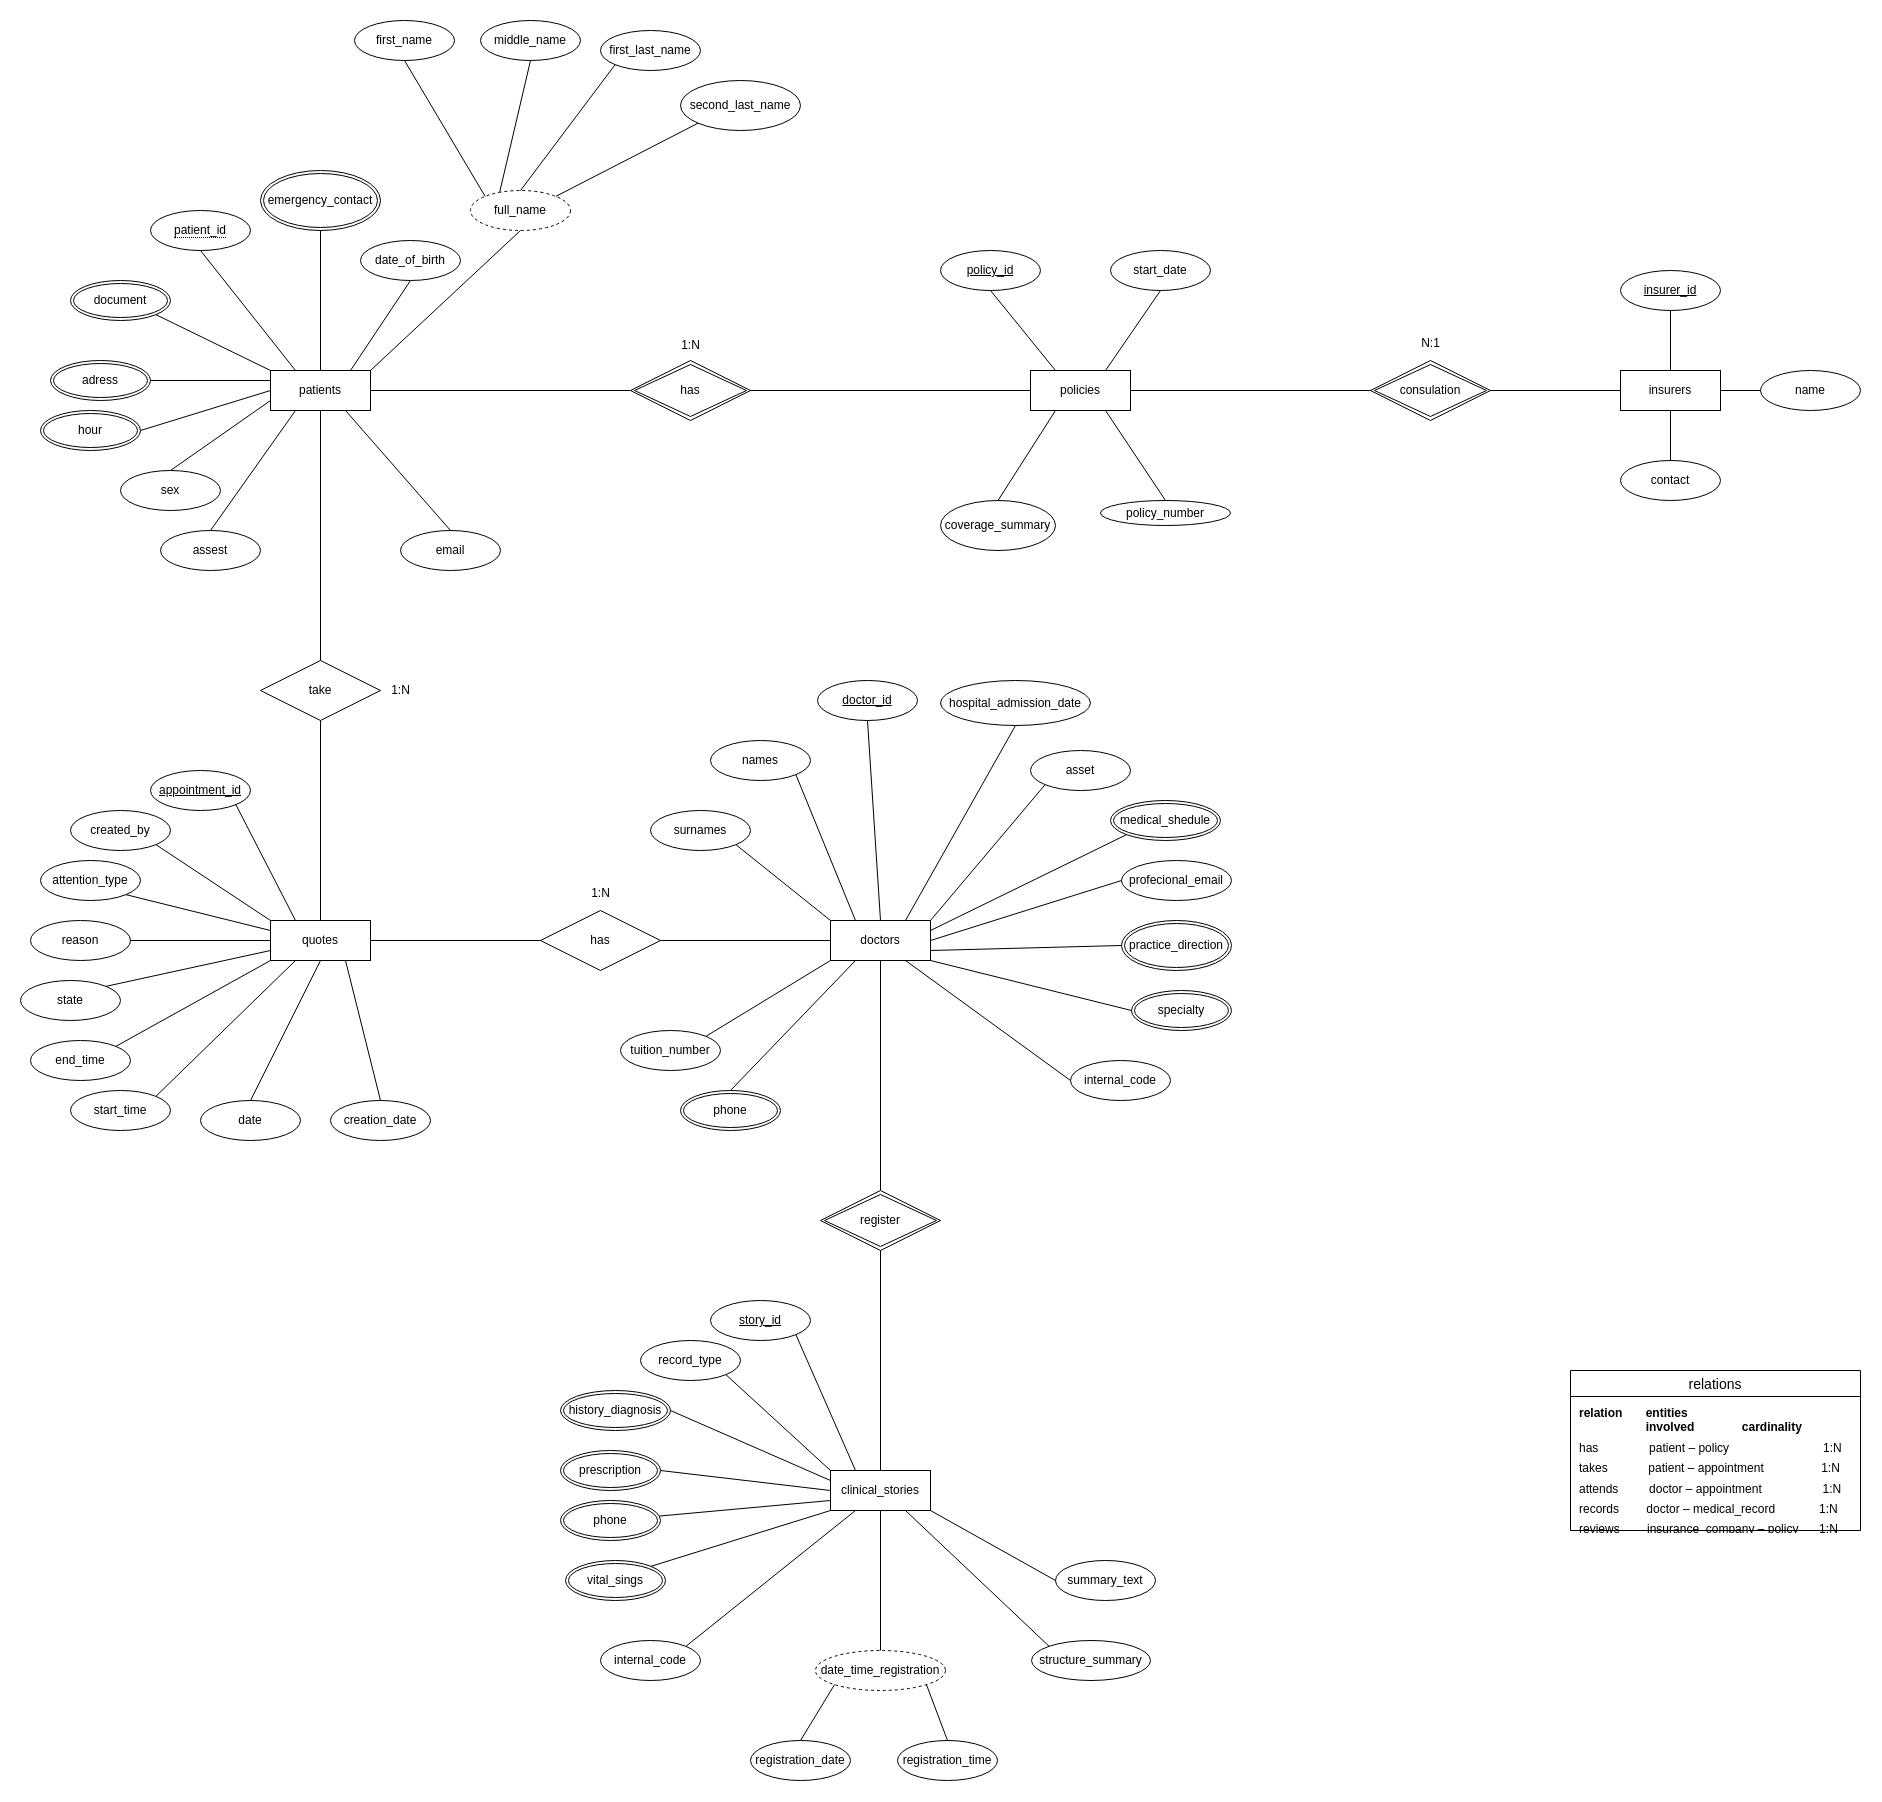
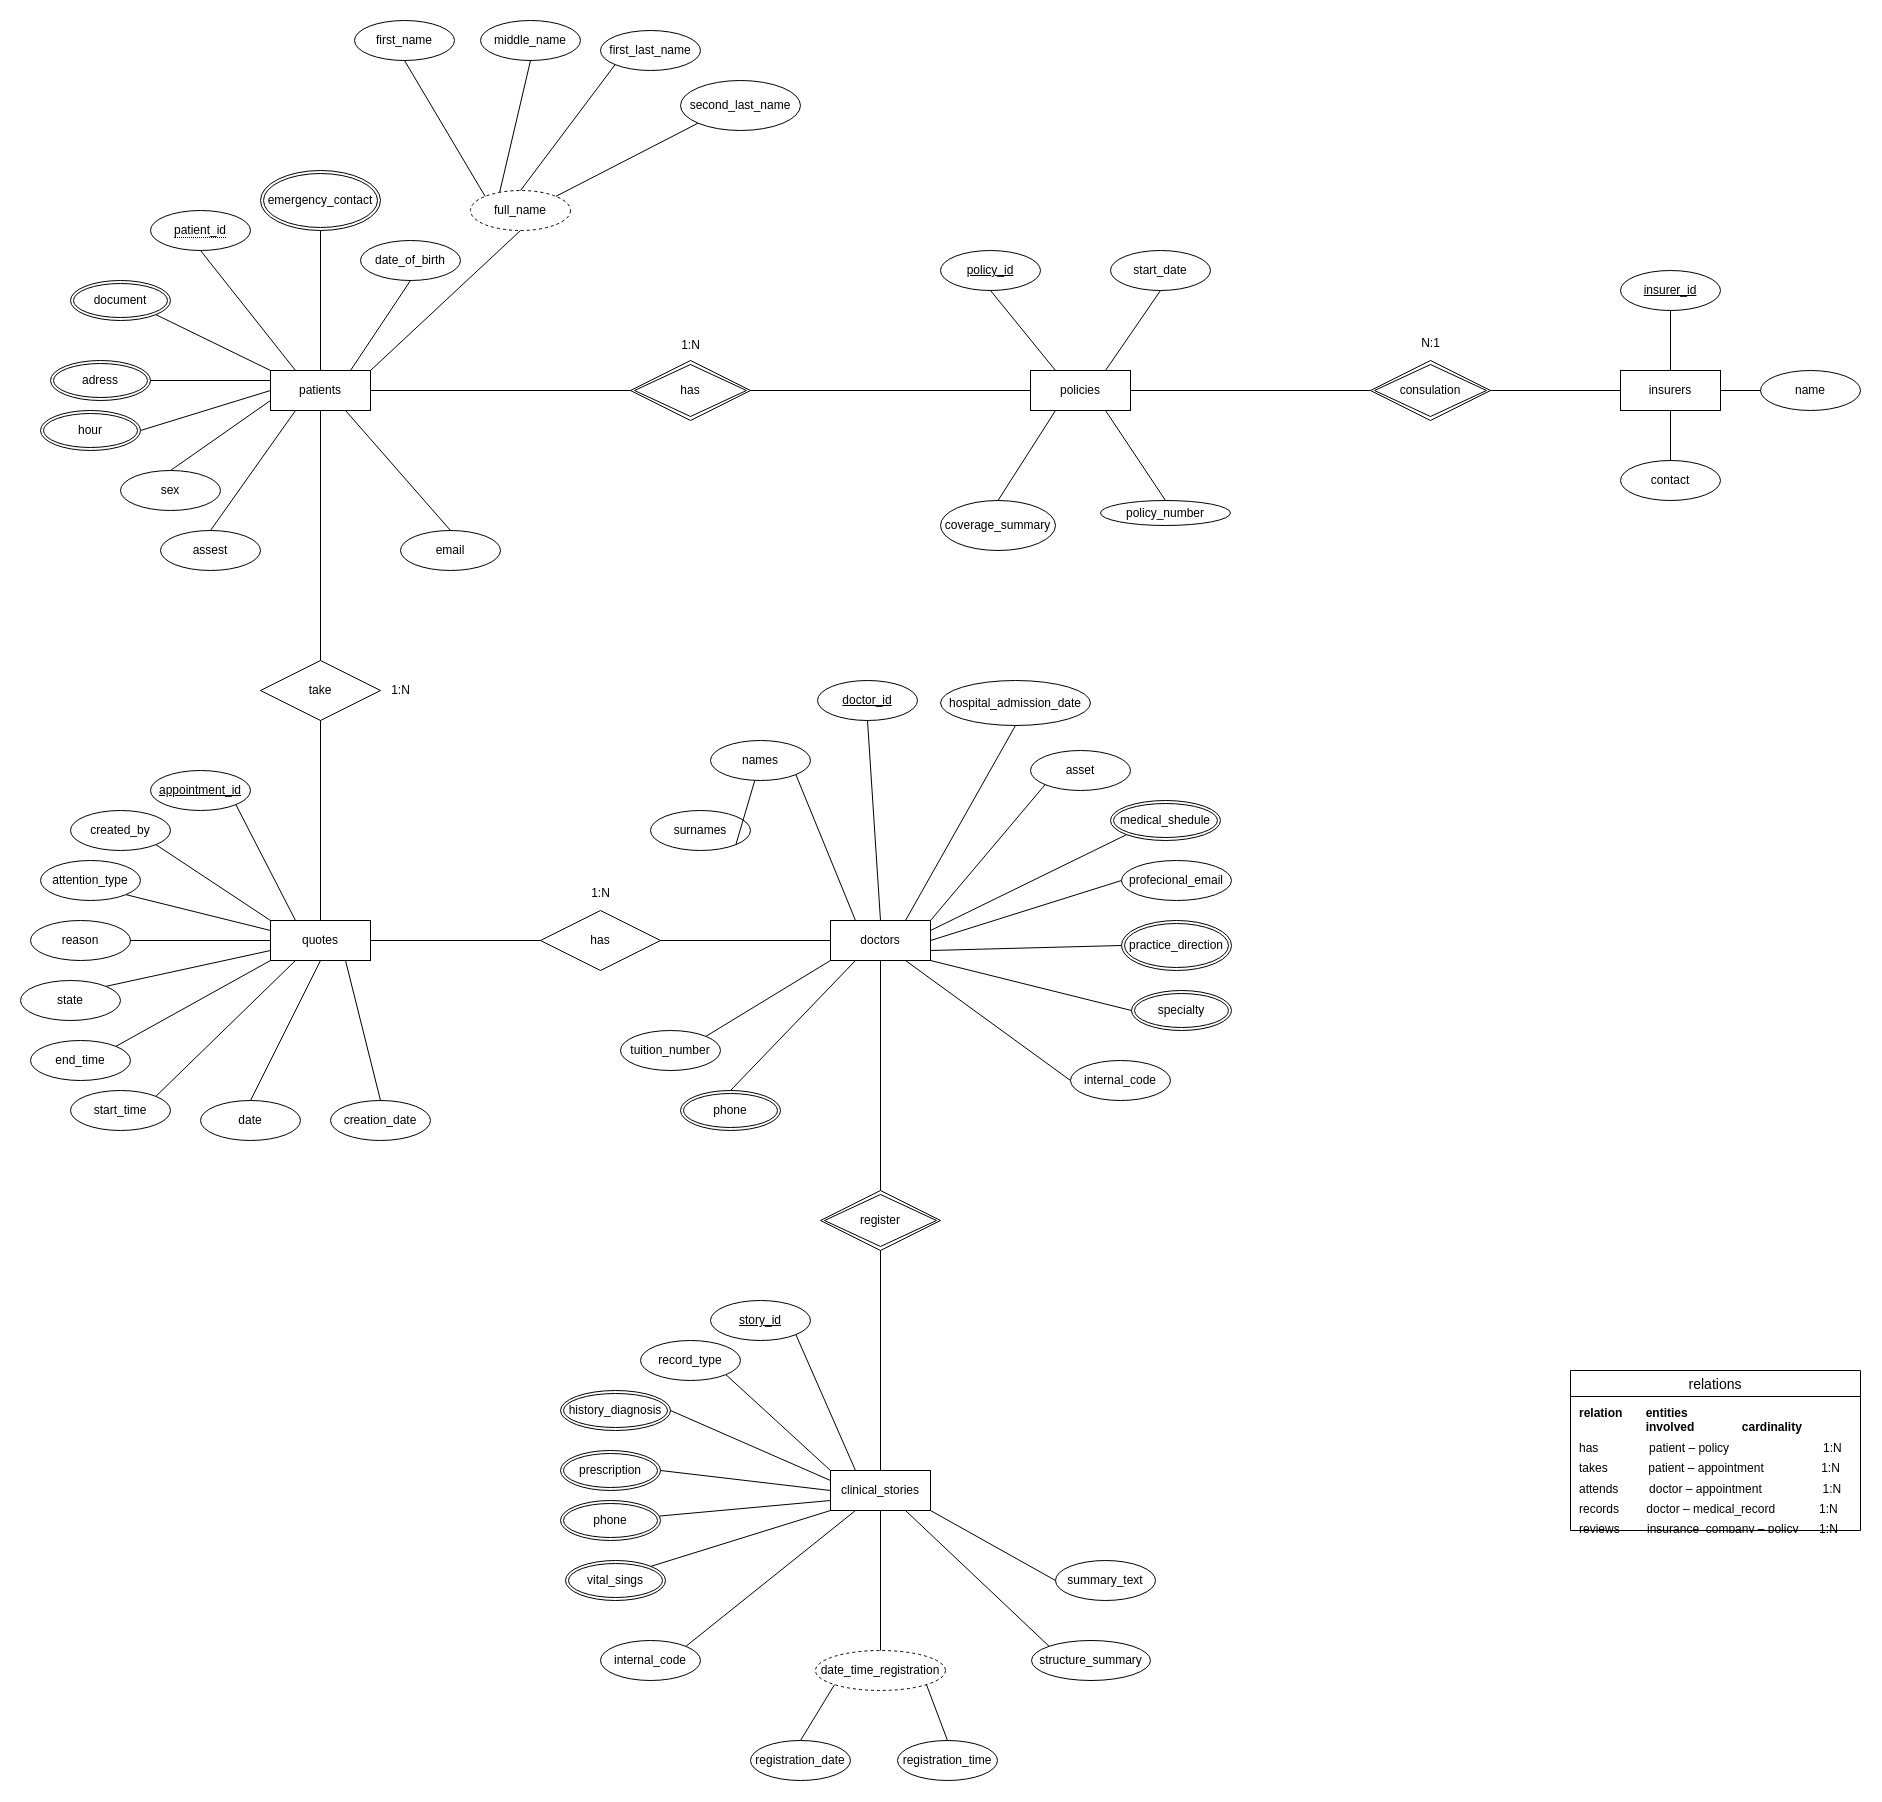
edge "surnames" -- "doctors": now "surnames" -- "names"
